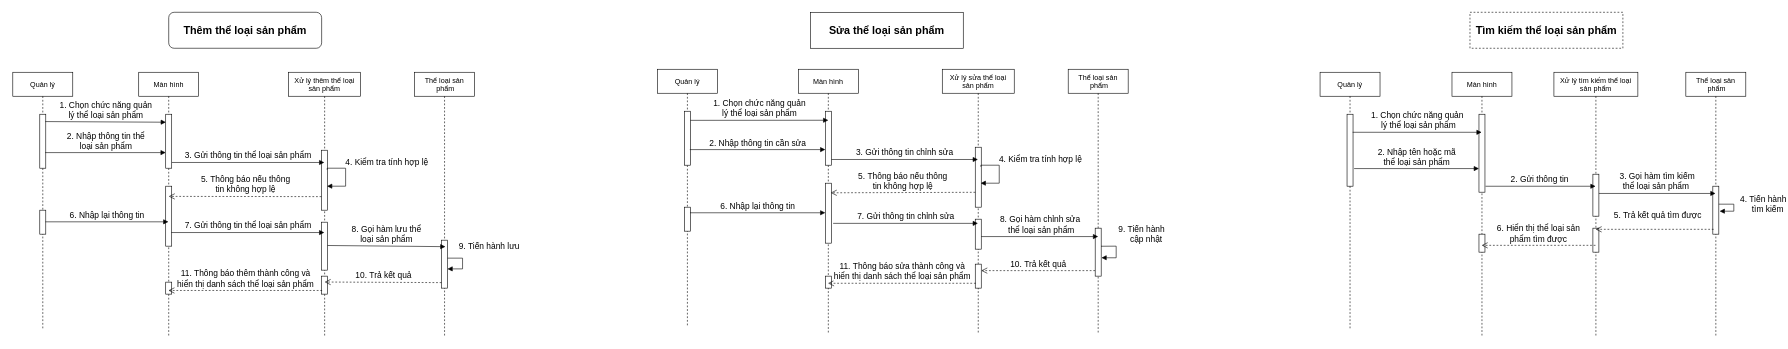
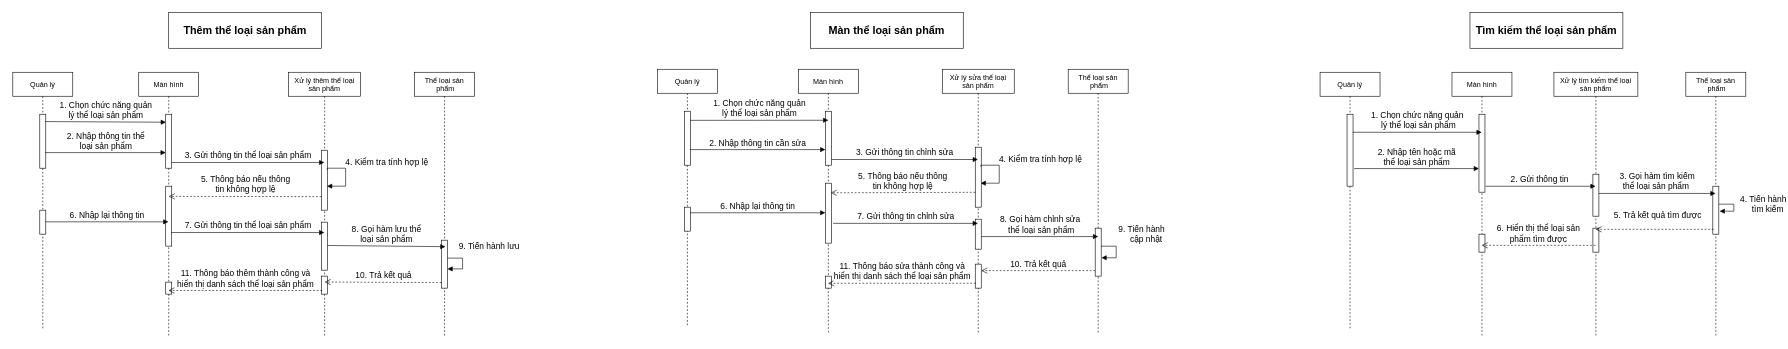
node "Thêm thể loại sản phẩm": shape rounded rectangle -> rectangle
node "Sửa thể loại sản phẩm": label "Sửa thể loại sản phẩm" -> "Màn thể loại sản phẩm"
node "Tìm kiếm thể loại sản phẩm": style dashed -> solid
